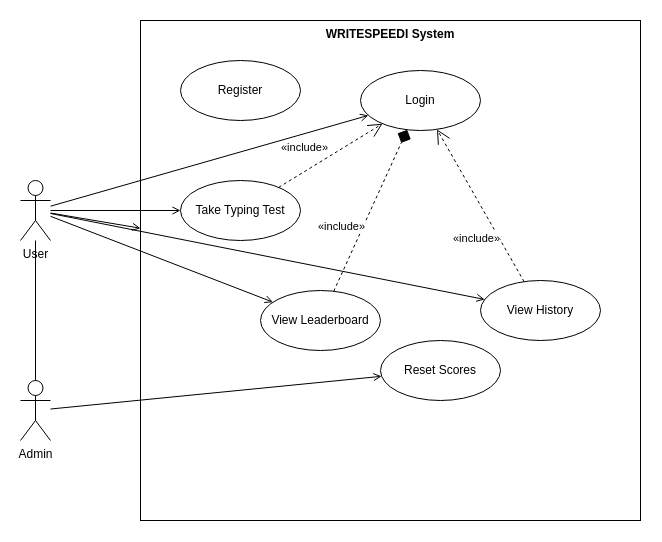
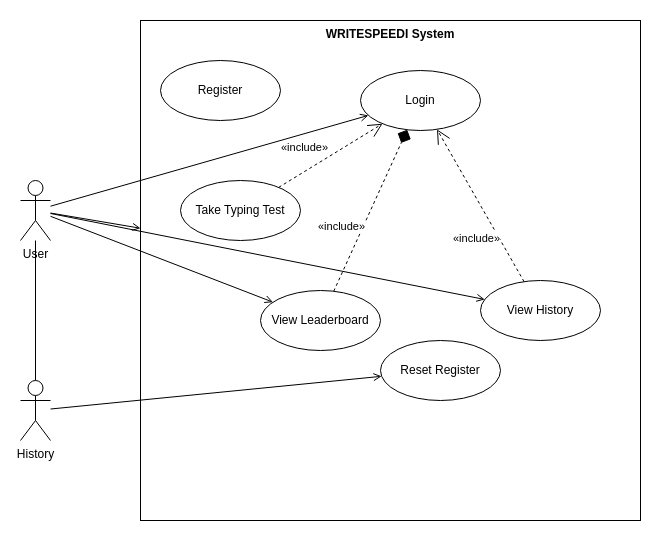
node "Register": moved (241, 91) -> (221, 91)
edge "User" -> "Take Typing Test": removed
node "Reset Scores": label "Reset Scores" -> "Reset Register"
node "Admin": label "Admin" -> "History"
